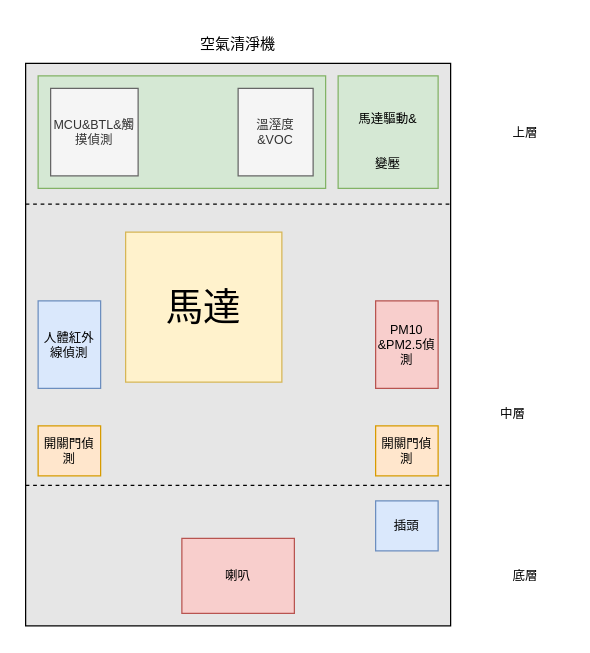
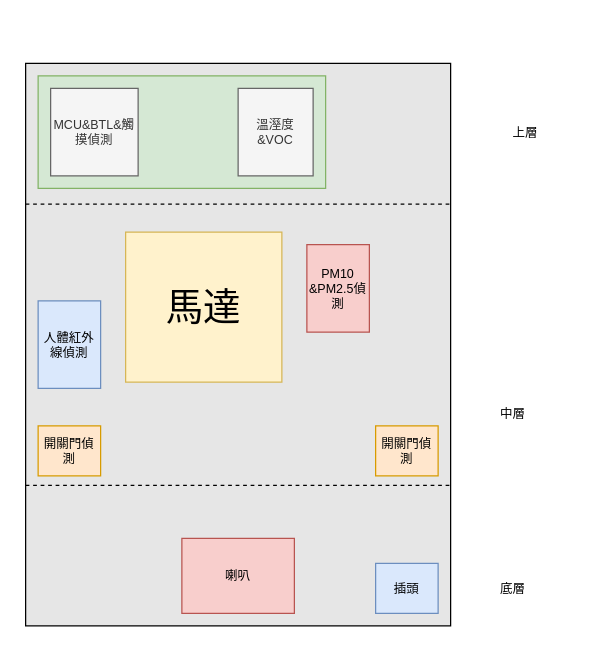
node "空氣清淨機": removed
node "馬達驅動& 變壓": removed
node "PM10 &PM2.5偵測": moved (407, 344) -> (338, 288)
node "插頭": moved (407, 526) -> (407, 588)
node "底層": moved (526, 576) -> (513, 588)
